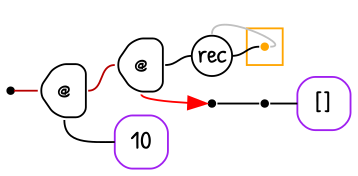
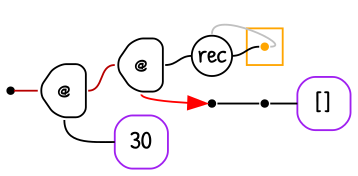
node "10": label "10" -> "30"
